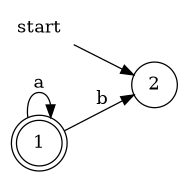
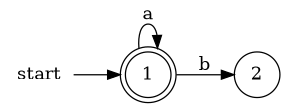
edge "start" -> "2": now "start" -> "1"
